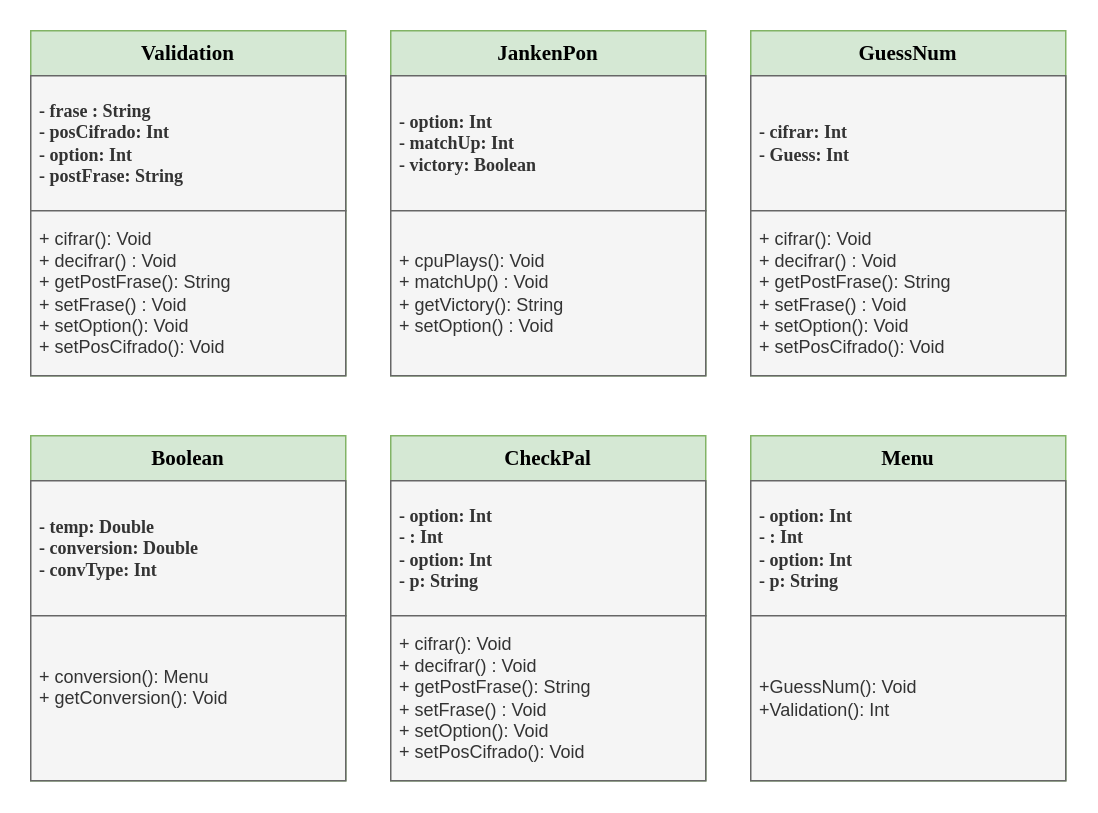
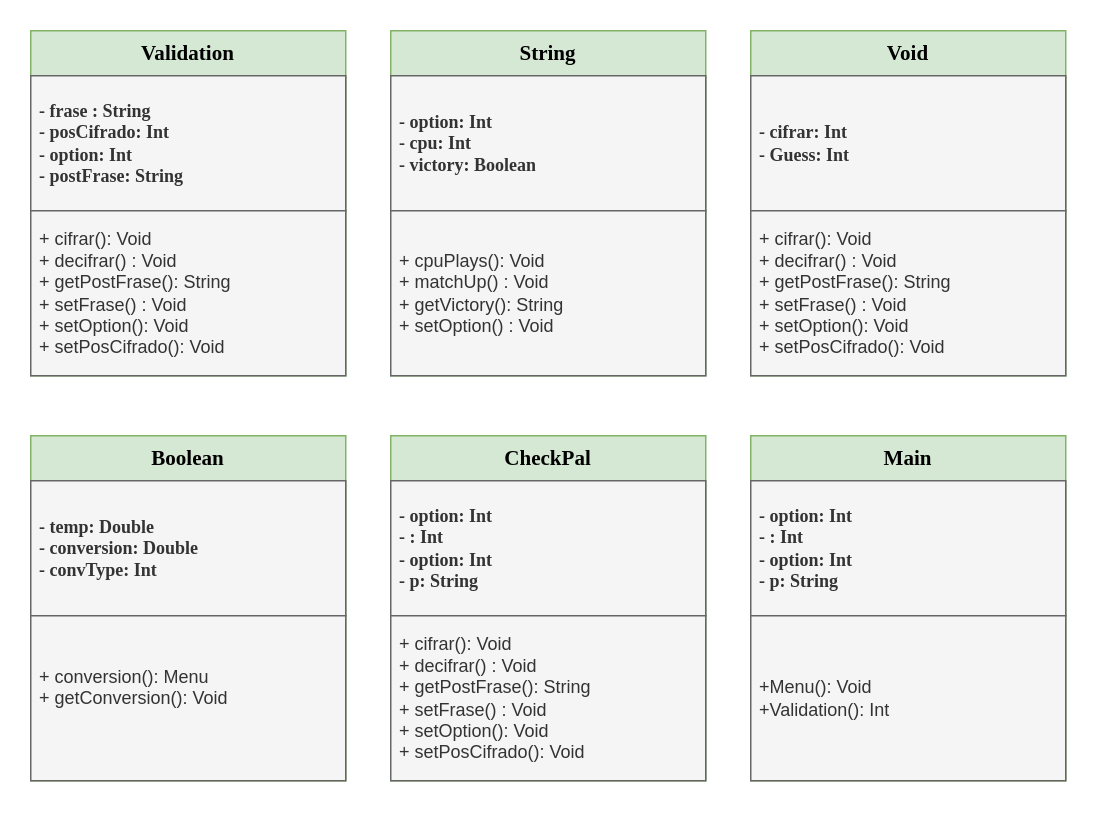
node "JankenPon": label "JankenPon" -> "String"
node "GuessNum": label "GuessNum" -> "Void"
node "- option: Int - matchUp: Int - victory: Boolean": label "- option: Int - matchUp: Int - victory: Boolean" -> "- option: Int - cpu: Int - victory: Boolean"
node "Menu": label "Menu" -> "Main"
node "+GuessNum(): Void +Validation(): Int": label "+GuessNum(): Void +Validation(): Int" -> "+Menu(): Void +Validation(): Int"
